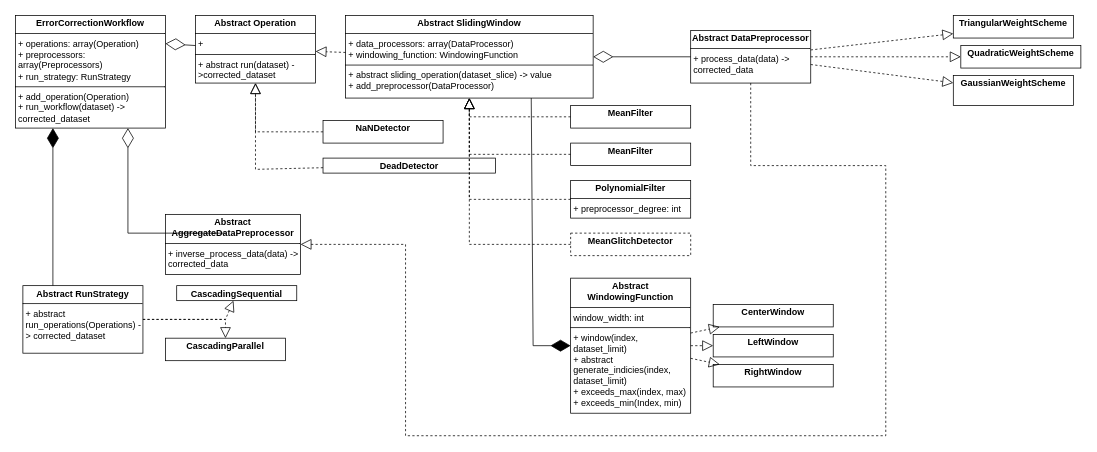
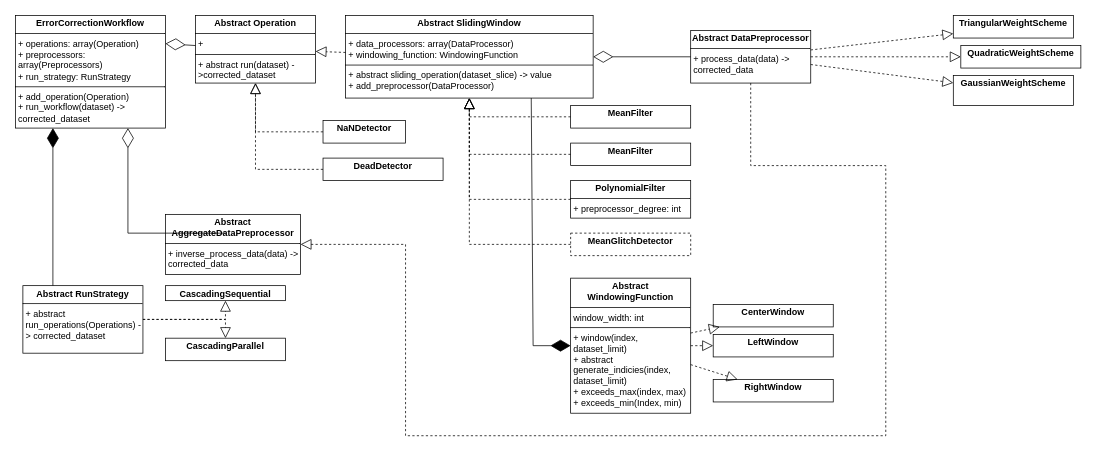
node "NaNDetector": size 120x23 -> 83x23
node "DeadDetector": size 173x15 -> 120x23
node "CascadingSequential": moved (237, 293) -> (225, 293)
node "RightWindow": moved (773, 375) -> (773, 390)
